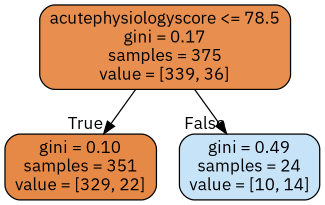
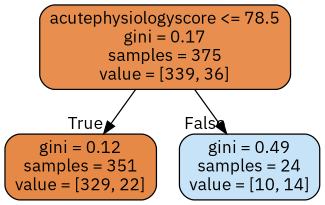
node "gini = 0.10 samples = 351 value = [329, 22]": label "gini = 0.10 samples = 351 value = [329, 22]" -> "gini = 0.12 samples = 351 value = [329, 22]"
